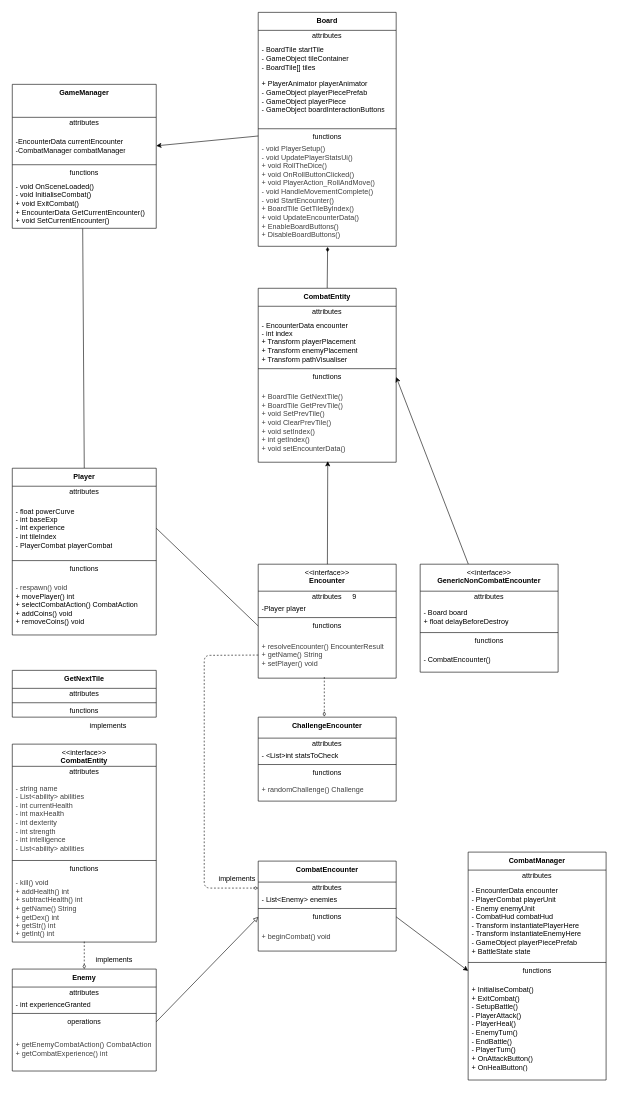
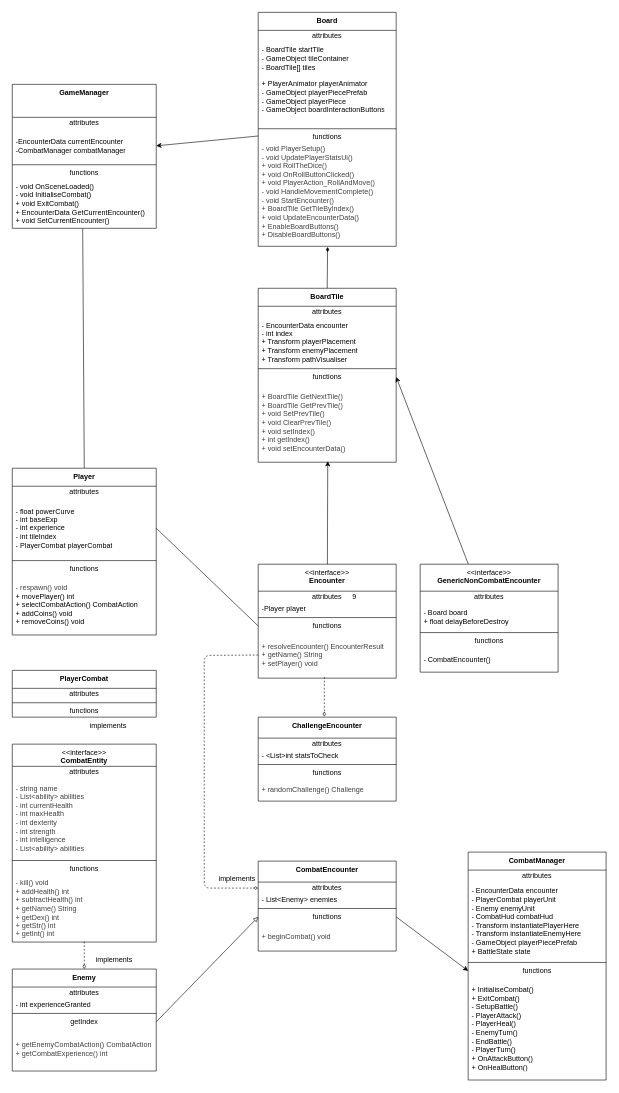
node "CombatEntity": label "CombatEntity" -> "BoardTile"
node "GetNextTile": label "GetNextTile" -> "PlayerCombat"
node "operations": label "operations" -> "getIndex"
